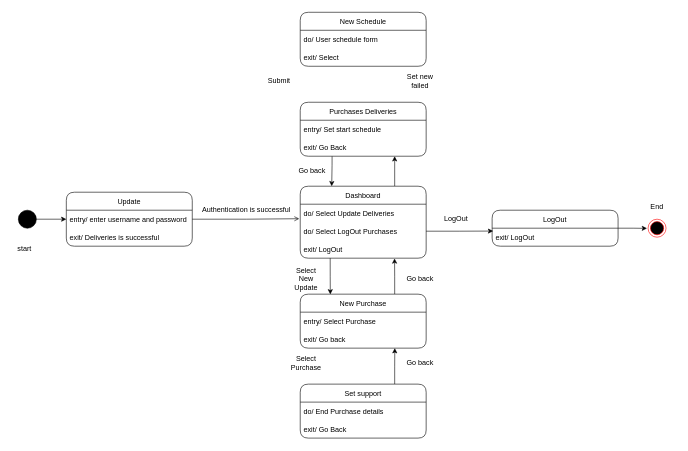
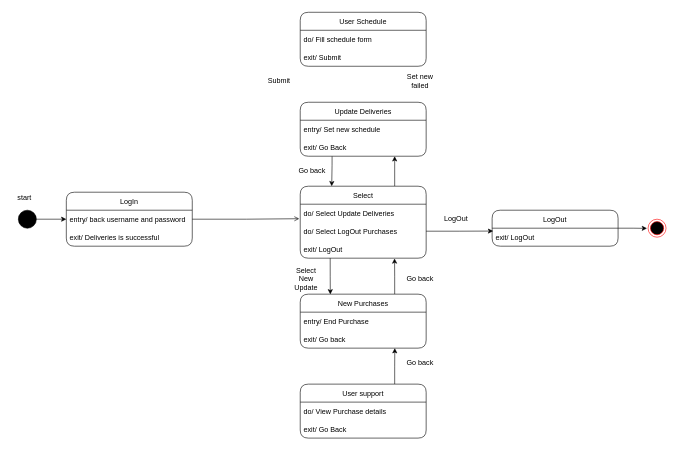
node "New Schedule": label "New Schedule" -> "User Schedule"
node "do/ User schedule form": label "do/ User schedule form" -> "do/ Fill schedule form"
node "exit/ Select": label "exit/ Select" -> "exit/ Submit"
node "Purchases Deliveries": label "Purchases Deliveries" -> "Update Deliveries"
node "entry/ Set start schedule": label "entry/ Set start schedule" -> "entry/ Set new schedule"
node "Dashboard": label "Dashboard" -> "Select"
node "Update": label "Update" -> "LogIn"
node "End": removed
node "Authentication is successful": removed
node "entry/ enter username and password": label "entry/ enter username and password" -> "entry/ back username and password"
node "start": moved (24, 249) -> (24, 198)
node "New Purchase": label "New Purchase" -> "New Purchases"
node "entry/ Select Purchase": label "entry/ Select Purchase" -> "entry/ End Purchase"
node "Select Purchase": removed
node "Set support": label "Set support" -> "User support"
node "do/ End Purchase details": label "do/ End Purchase details" -> "do/ View Purchase details"
